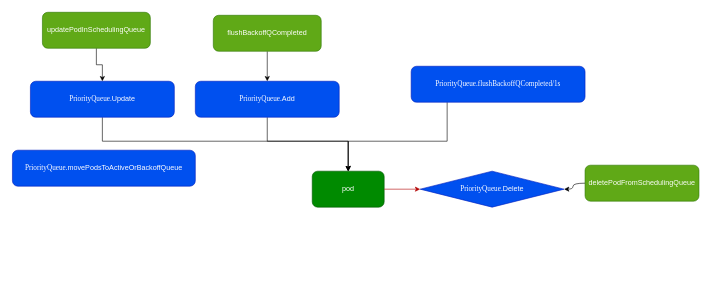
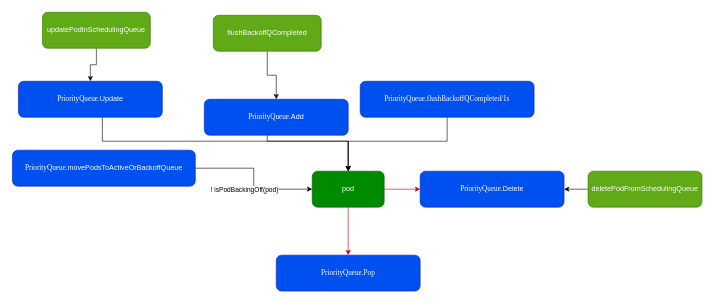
node "PriorityQueue.flushBackoffQCompleted/1s": moved (498, 84) -> (447, 99)
node "PriorityQueue.Update": moved (102, 99) -> (90, 99)
node "PriorityQueue.Add": moved (267, 99) -> (276, 117)
node "deletePodFromSchedulingQueue": moved (642, 183) -> (645, 189)
edge "PriorityQueue.movePodsToActiveOrBackoffQueue" -> "pod": added, label "! isPodBackingOff(pod)"
node "PriorityQueue.Delete": shape diamond -> rounded rectangle
edge "pod" -> "PriorityQueue.Pop": added
node "PriorityQueue.Pop": added
